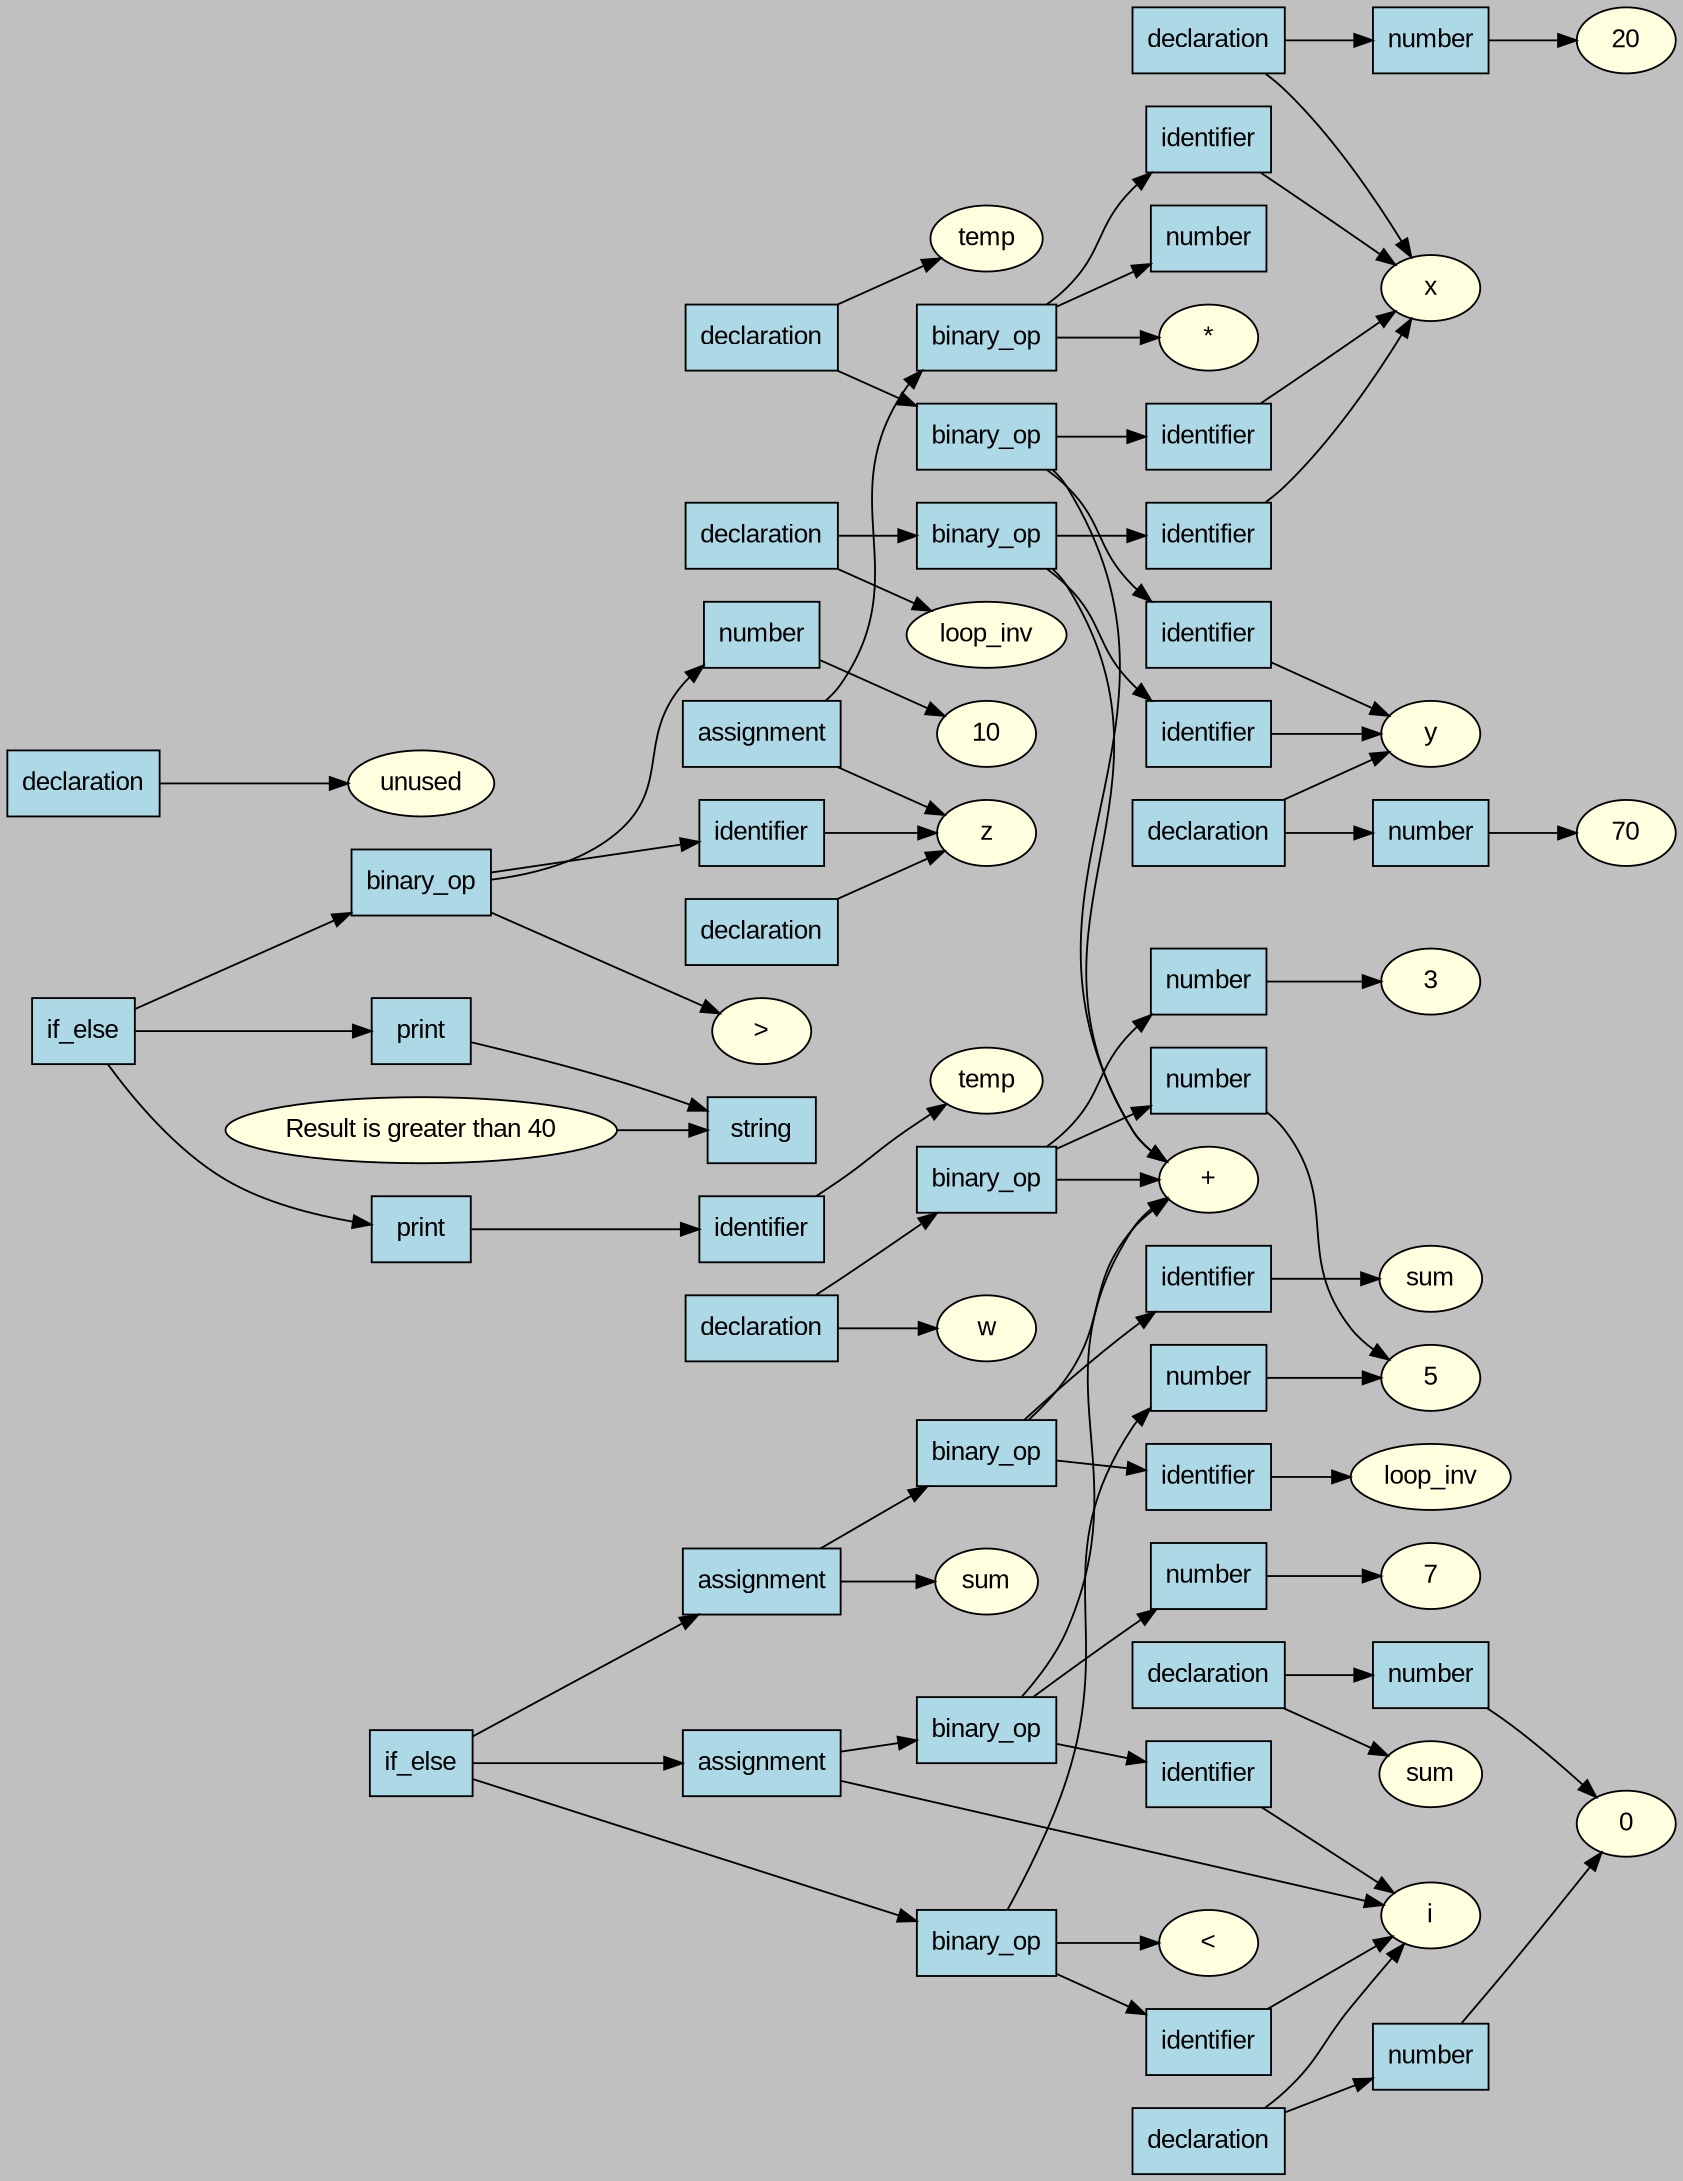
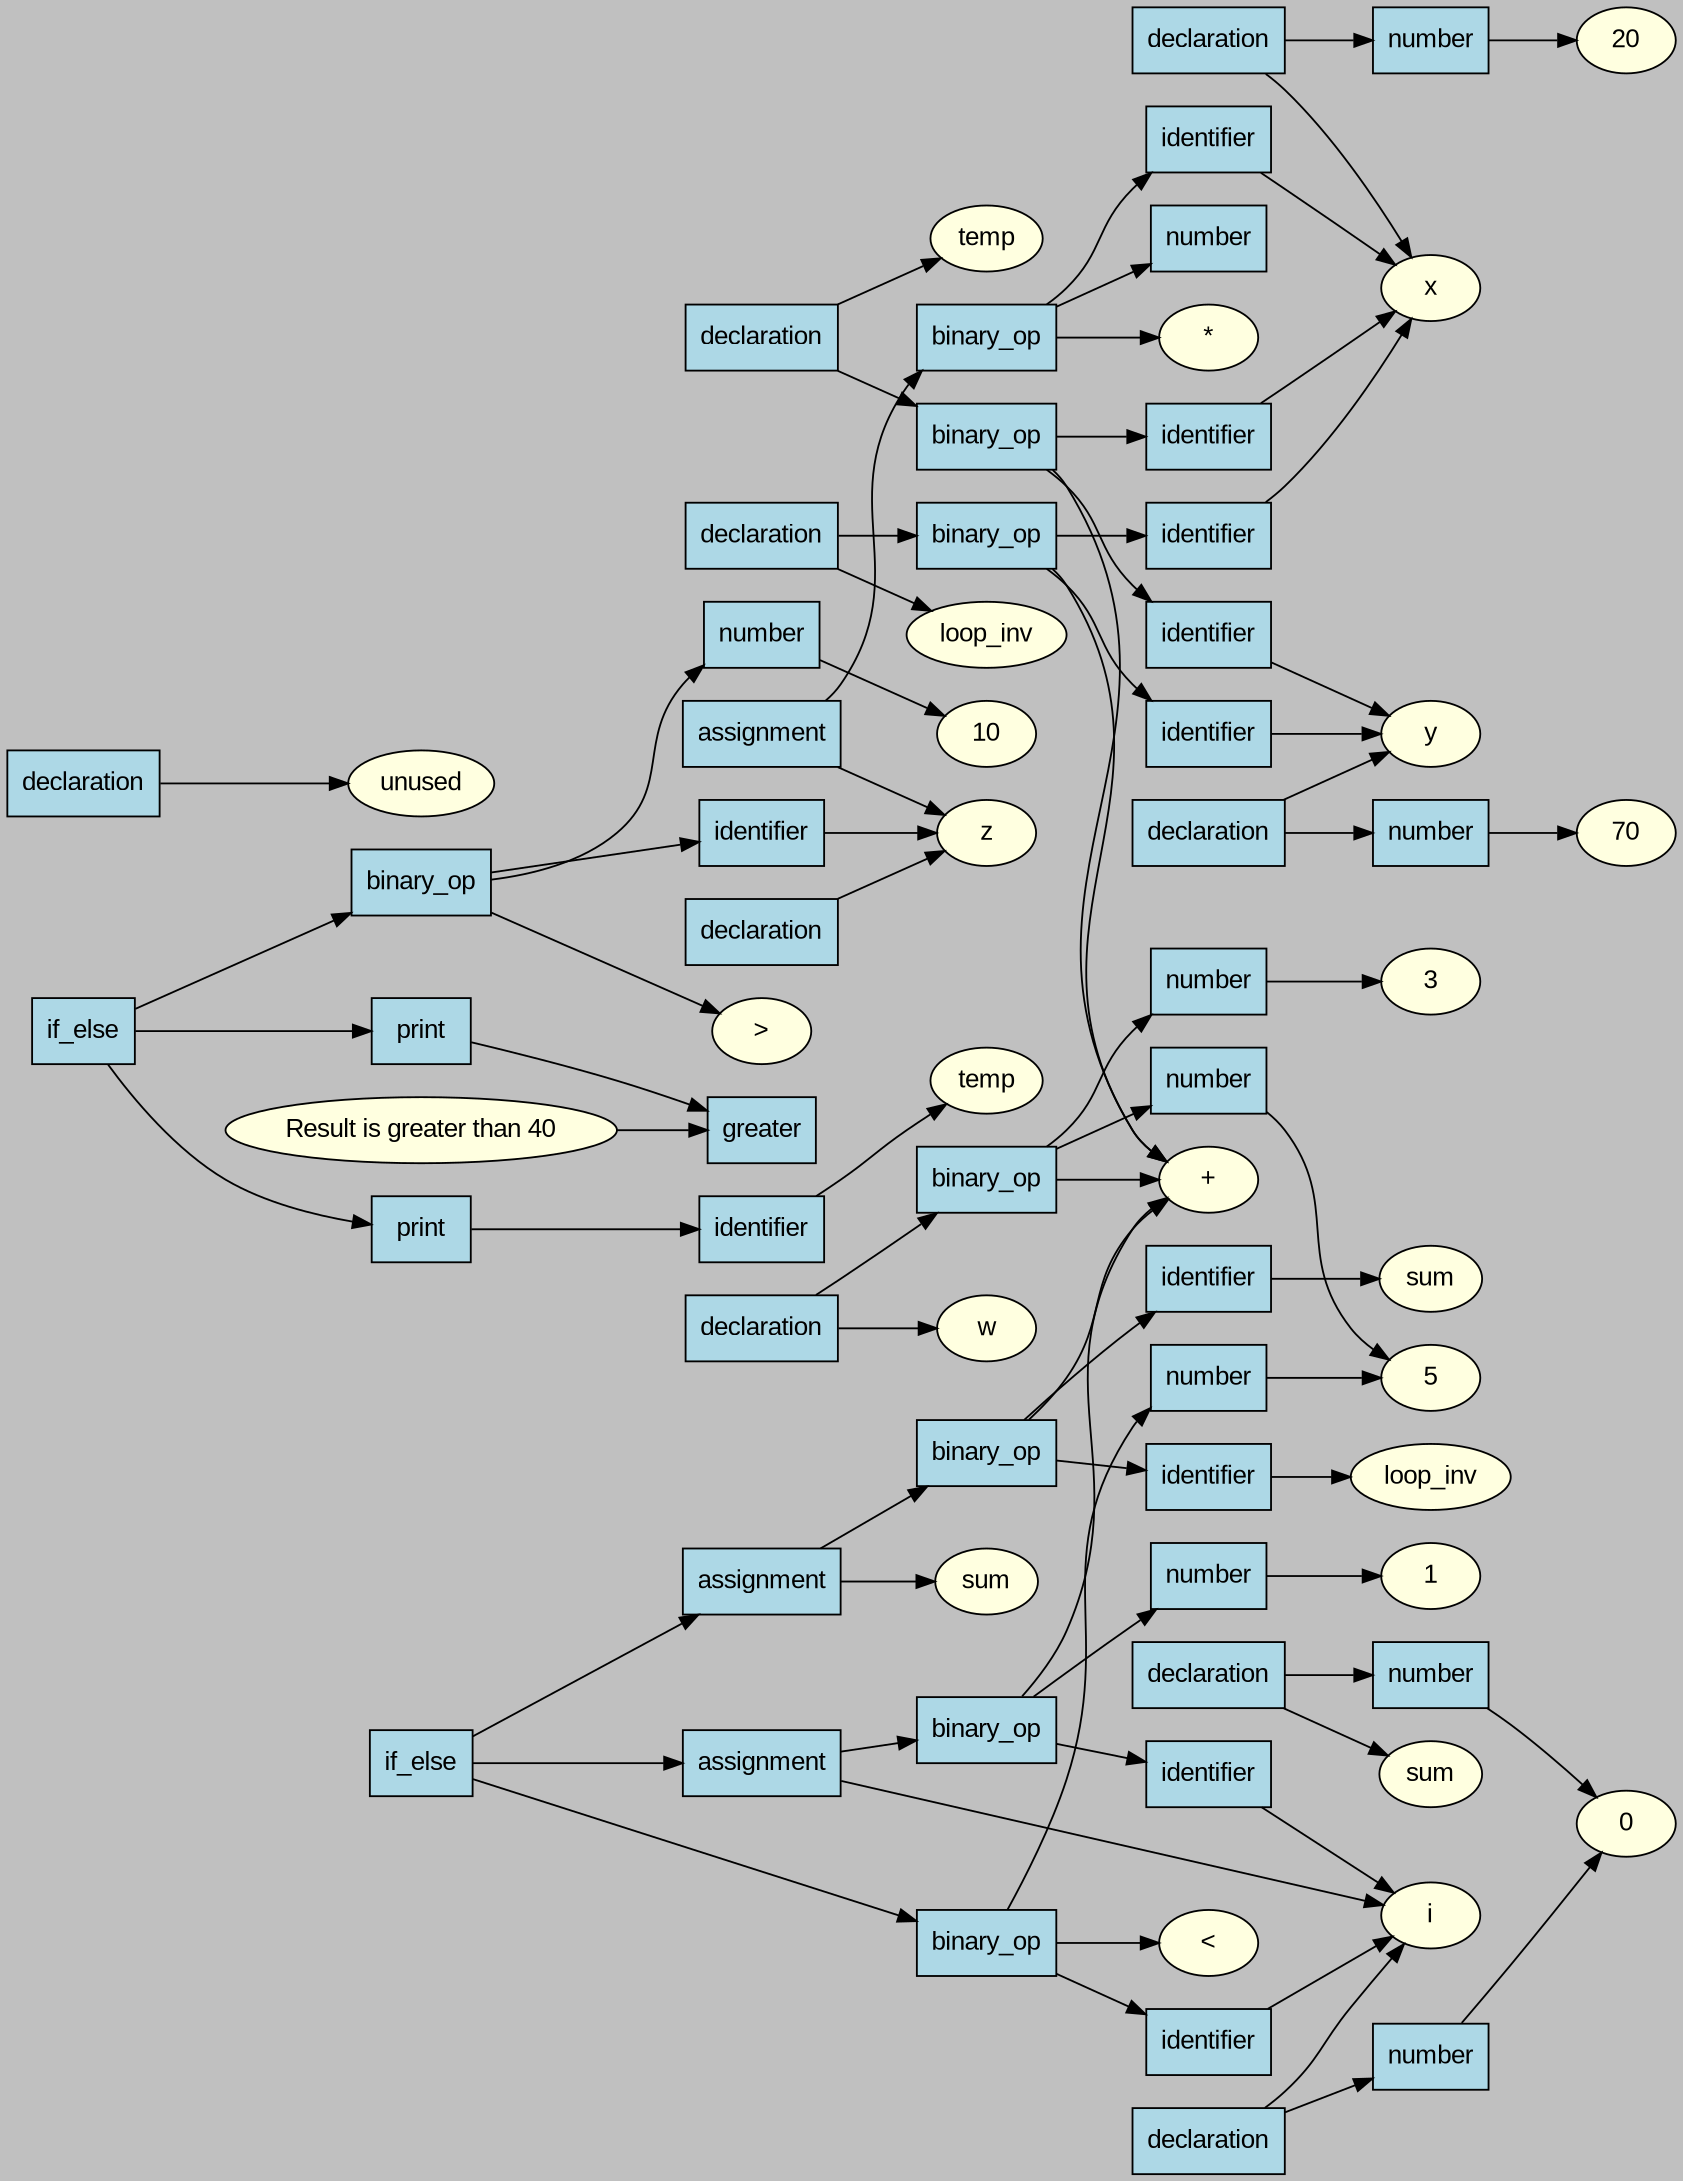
node "string": label "string" -> "greater"
node "7": label "7" -> "1"
